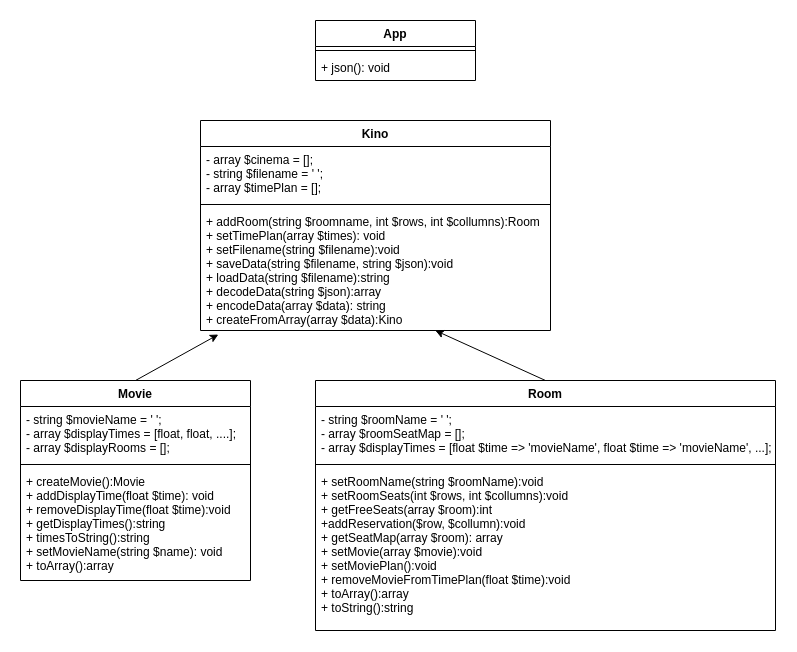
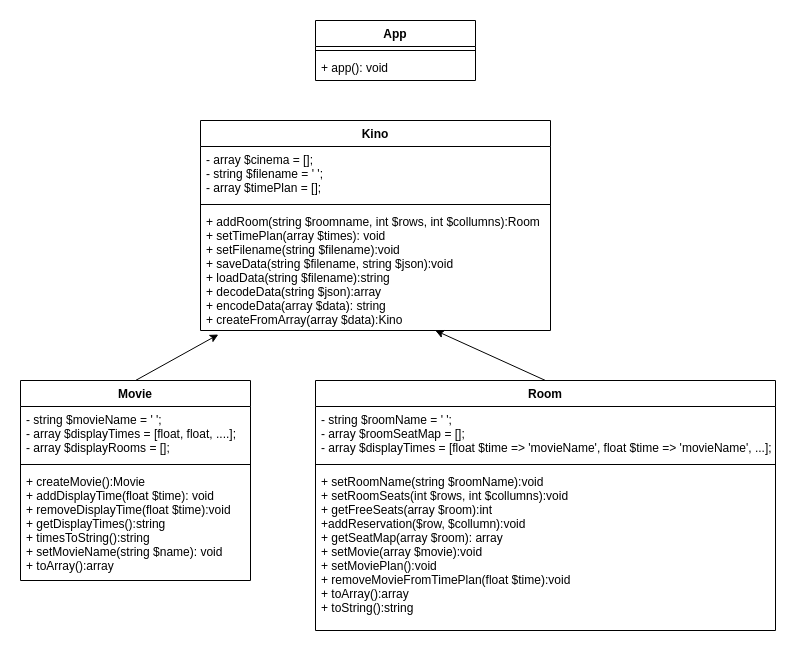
node "+ json(): void": label "+ json(): void" -> "+ app(): void"
